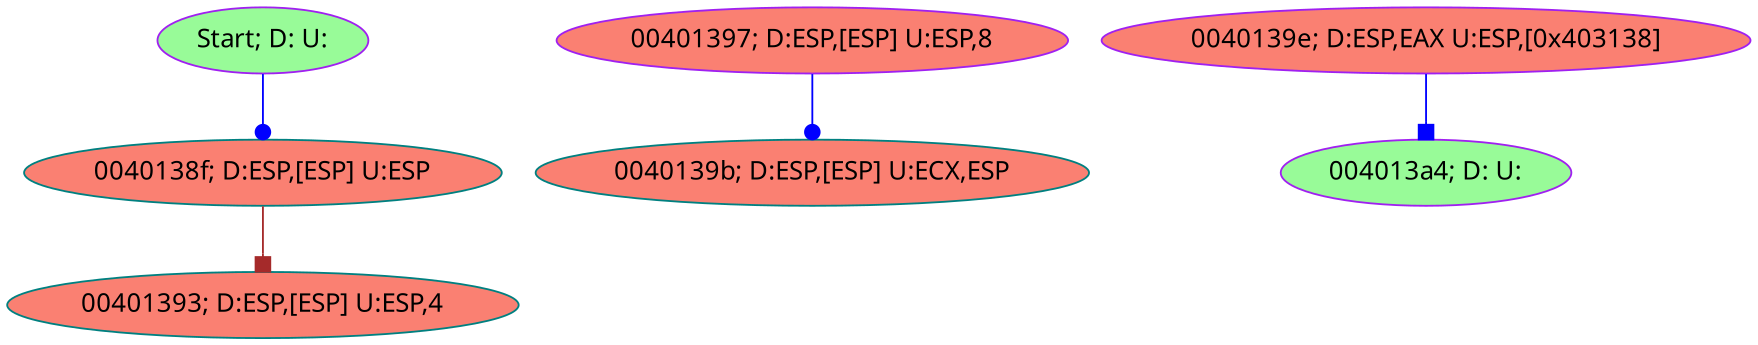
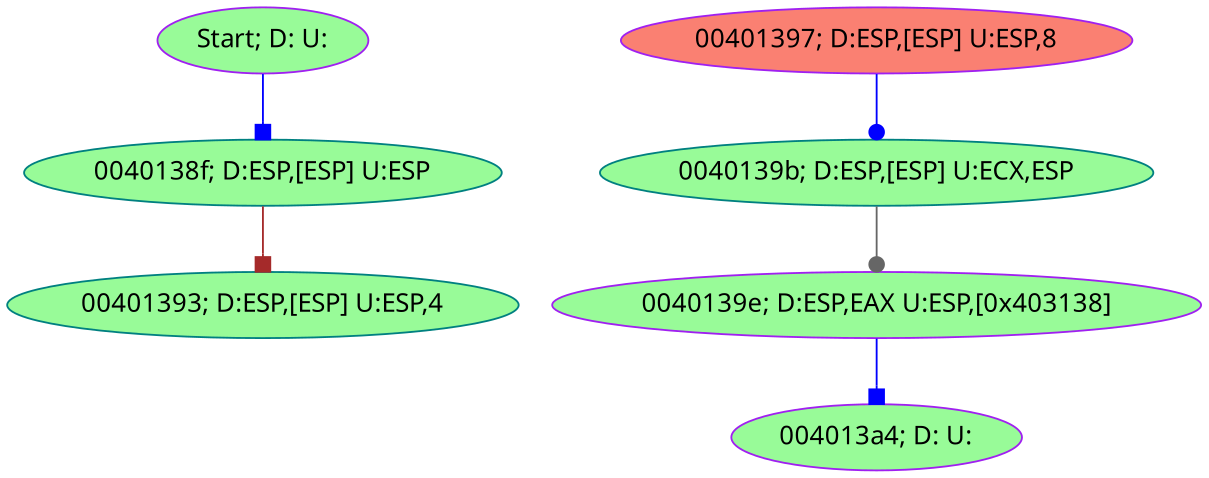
node "0040139e; D:ESP,EAX U:ESP,[0x403138]": fillcolor salmon -> palegreen
edge "Start; D: U:" -> "0040138f; D:ESP,[ESP] U:ESP": arrowhead dot -> box
node "0040138f; D:ESP,[ESP] U:ESP": fillcolor salmon -> palegreen
node "0040139b; D:ESP,[ESP] U:ECX,ESP": fillcolor salmon -> palegreen
edge "0040139b; D:ESP,[ESP] U:ECX,ESP" -> "0040139e; D:ESP,EAX U:ESP,[0x403138]": added
node "00401393; D:ESP,[ESP] U:ESP,4": fillcolor salmon -> palegreen
